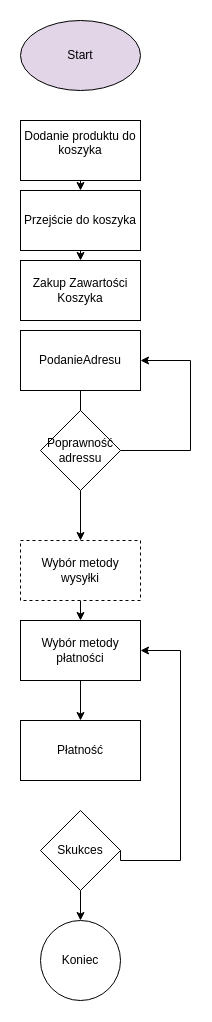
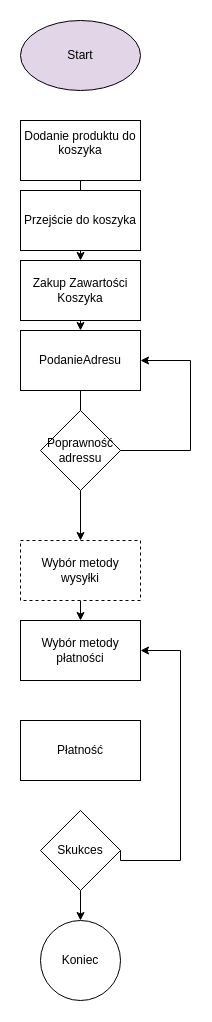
edge "Dodanie produktu do koszyka" -> "Przejście do koszyka": arrowhead classic -> none
edge "Zakup Zawartości Koszyka" -> "PodanieAdresu": added
edge "Wybór metody płatności" -> "Płatność": removed
